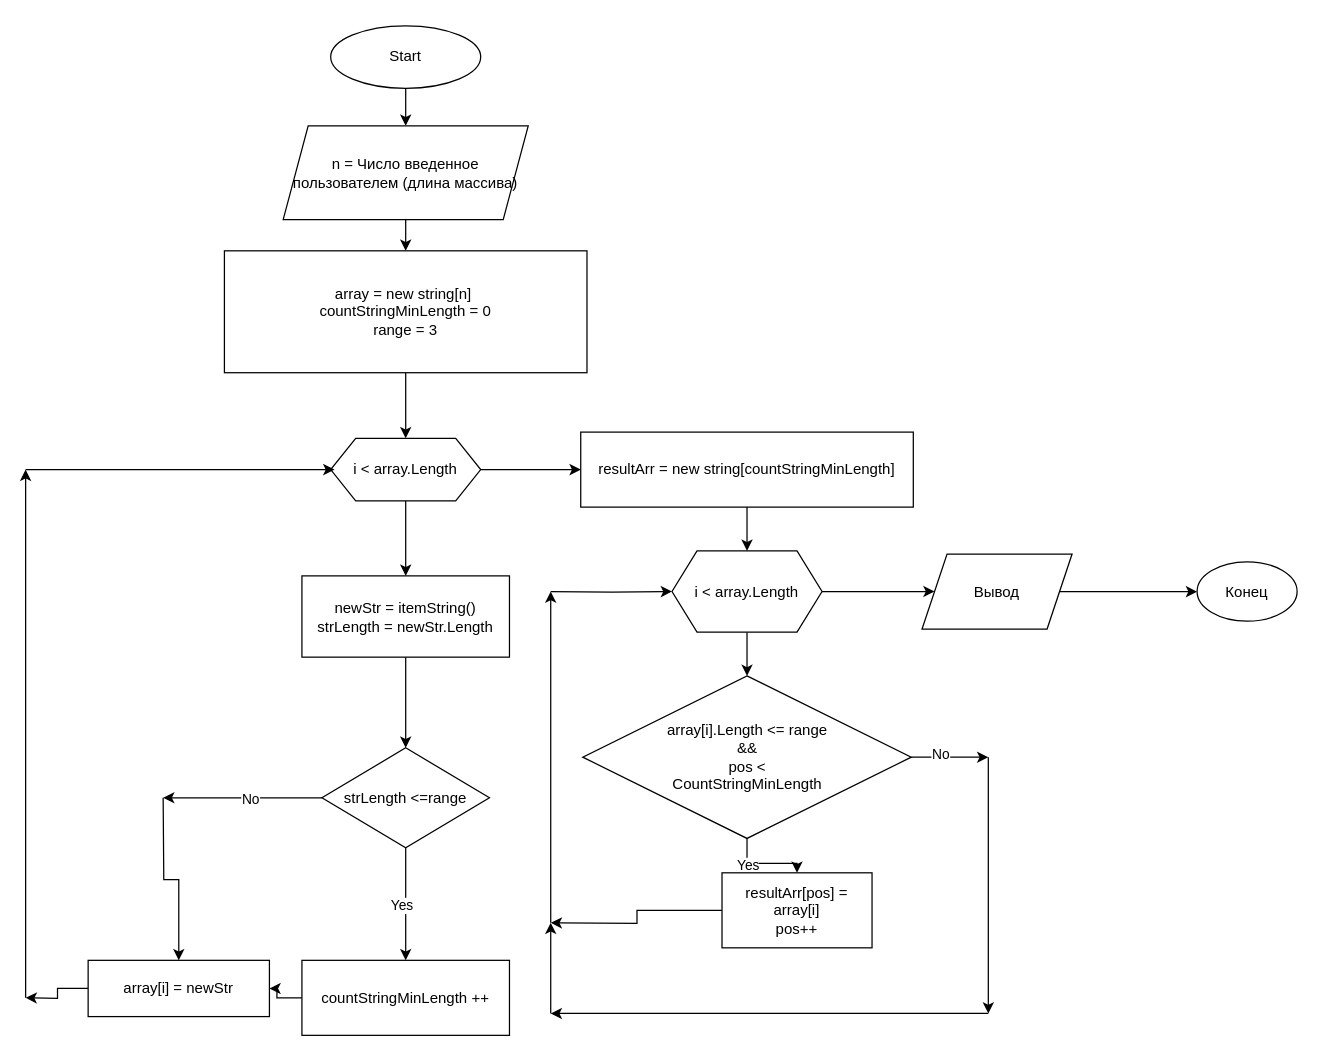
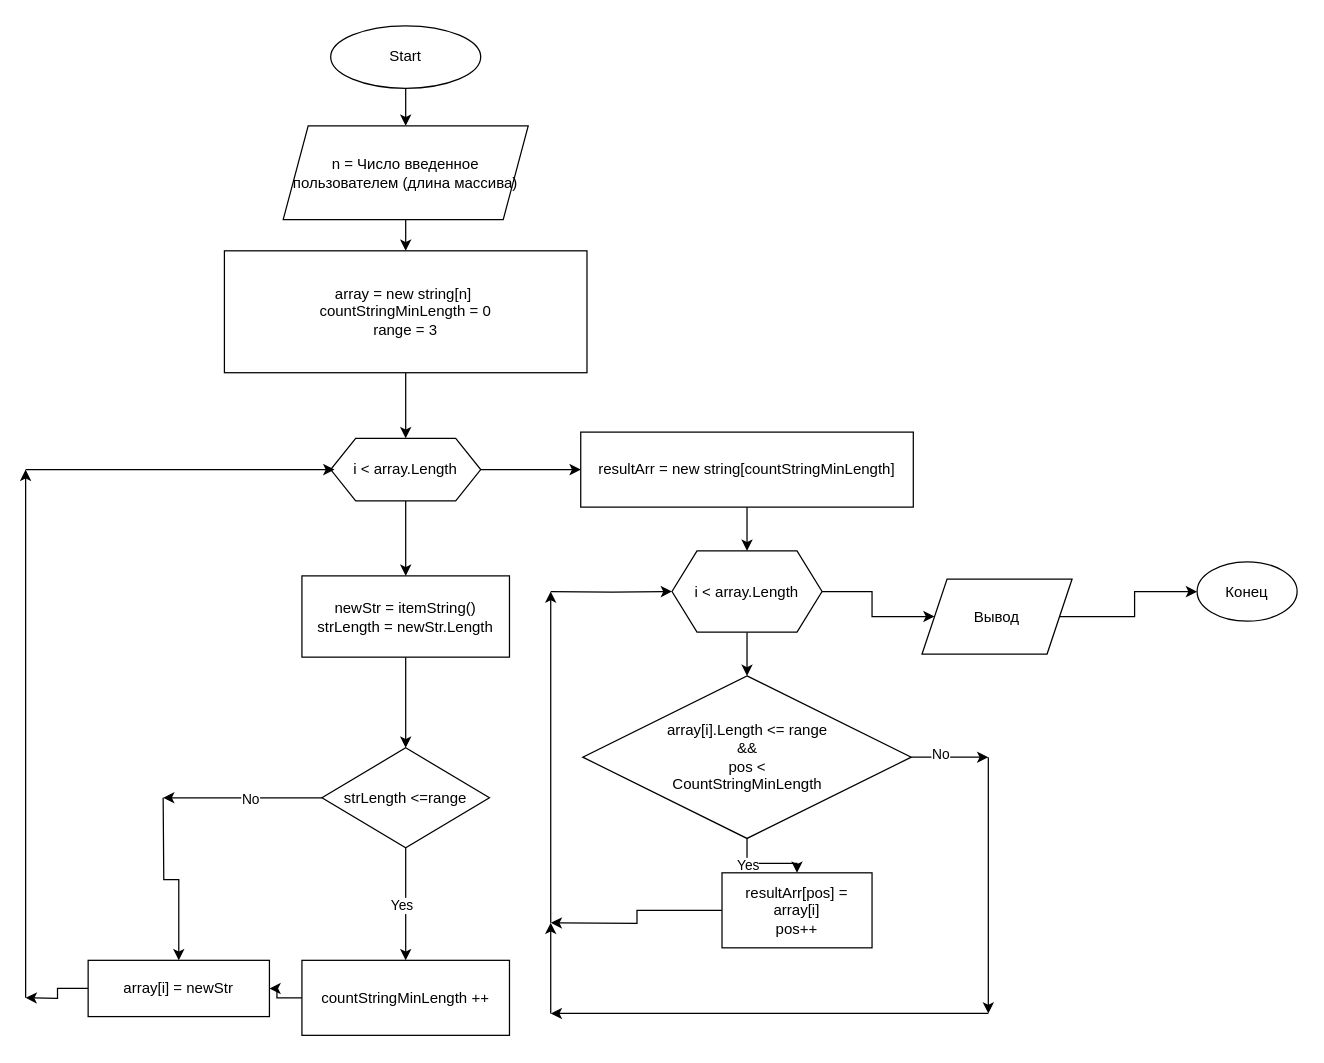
node "Вывод": moved (997, 591) -> (997, 616)
